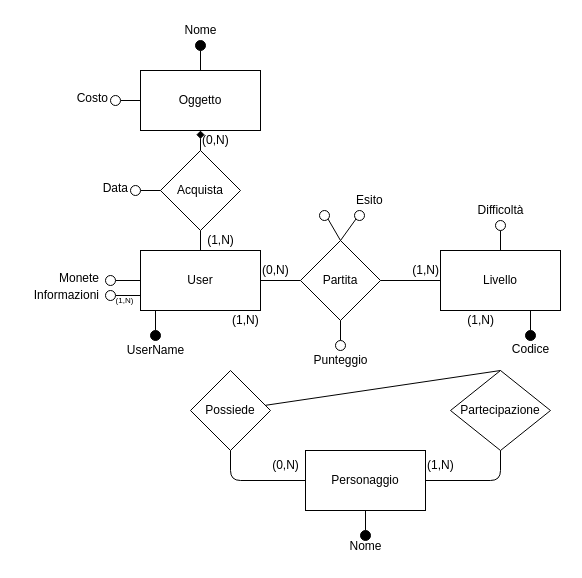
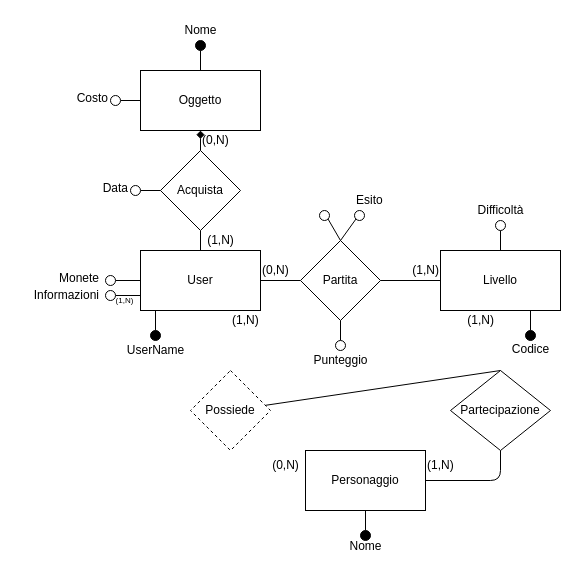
node "Possiede": style solid -> dashed
edge "Possiede" -- "Personaggio": removed
